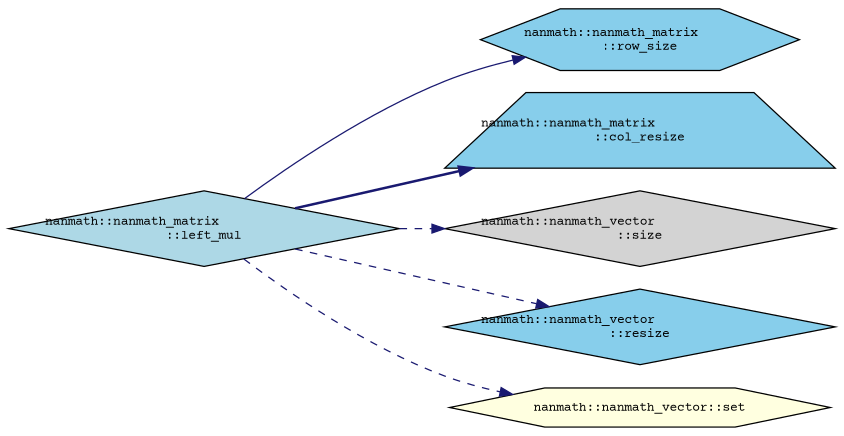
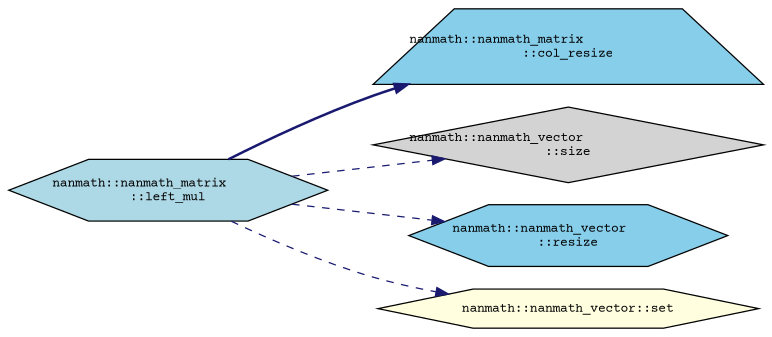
node "nanmath::nanmath_matrix ::row_size": removed
node "nanmath::nanmath_matrix ::left_mul": shape diamond -> hexagon
node "nanmath::nanmath_vector ::resize": shape diamond -> hexagon
